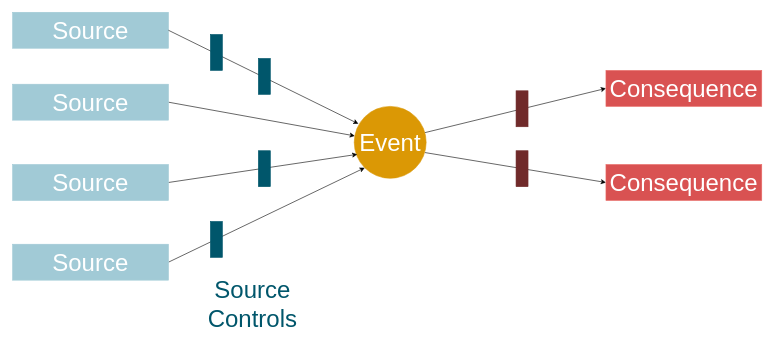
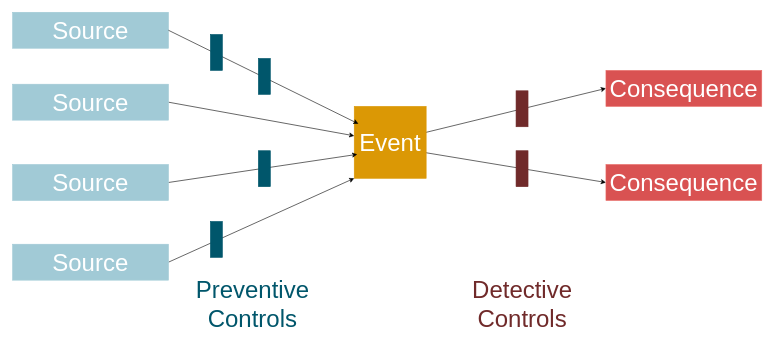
node "Event": shape ellipse -> rectangle
node "Source Controls": label "Source Controls" -> "Preventive Controls"
node "Detective Controls": added
